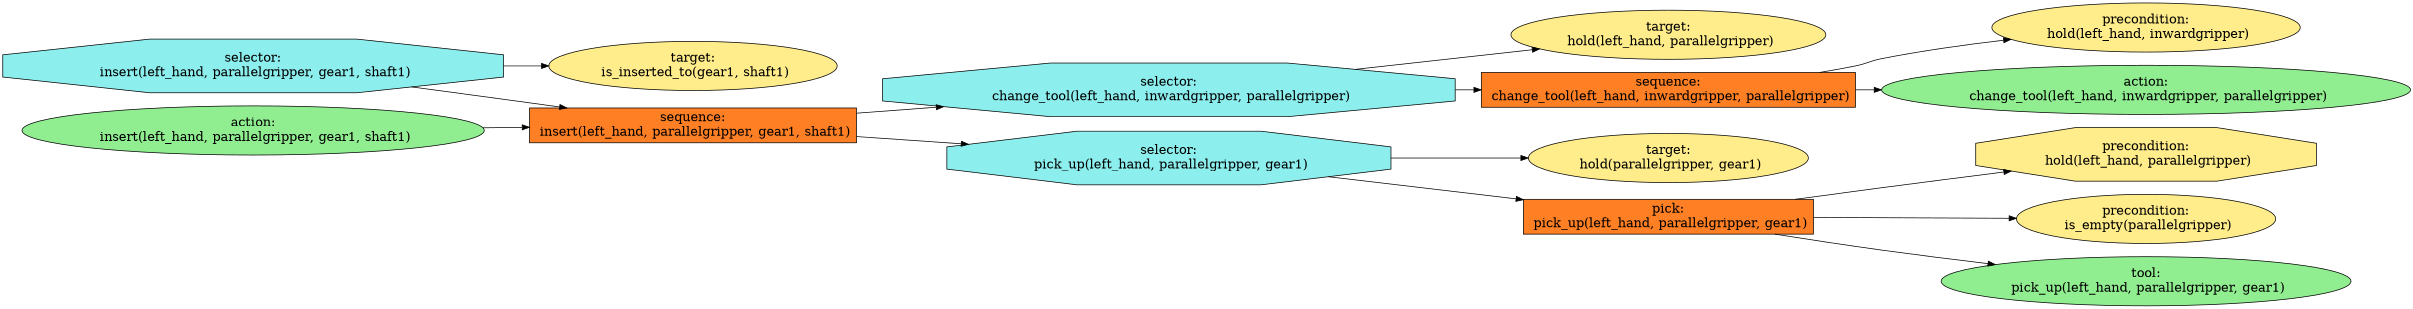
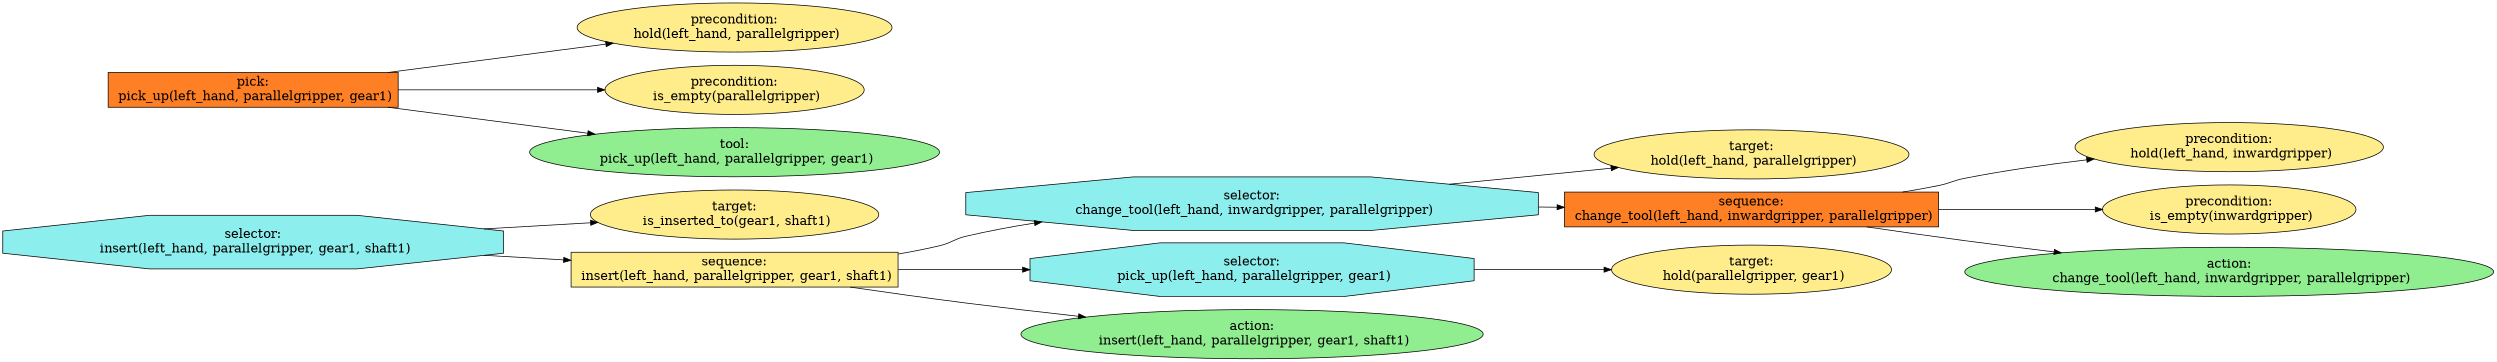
node "sequence: insert(left_hand, parallelgripper, gear1, shaft1)": fillcolor chocolate1 -> lightgoldenrod1
edge "action: insert(left_hand, parallelgripper, gear1, shaft1)" -> "sequence: insert(left_hand, parallelgripper, gear1, shaft1)": reversed
node "precondition: hold(left_hand, parallelgripper)": shape octagon -> ellipse
edge "selector: pick_up(left_hand, parallelgripper, gear1)" -> "pick: pick_up(left_hand, parallelgripper, gear1)": removed
node "precondition: is_empty(inwardgripper)": added
